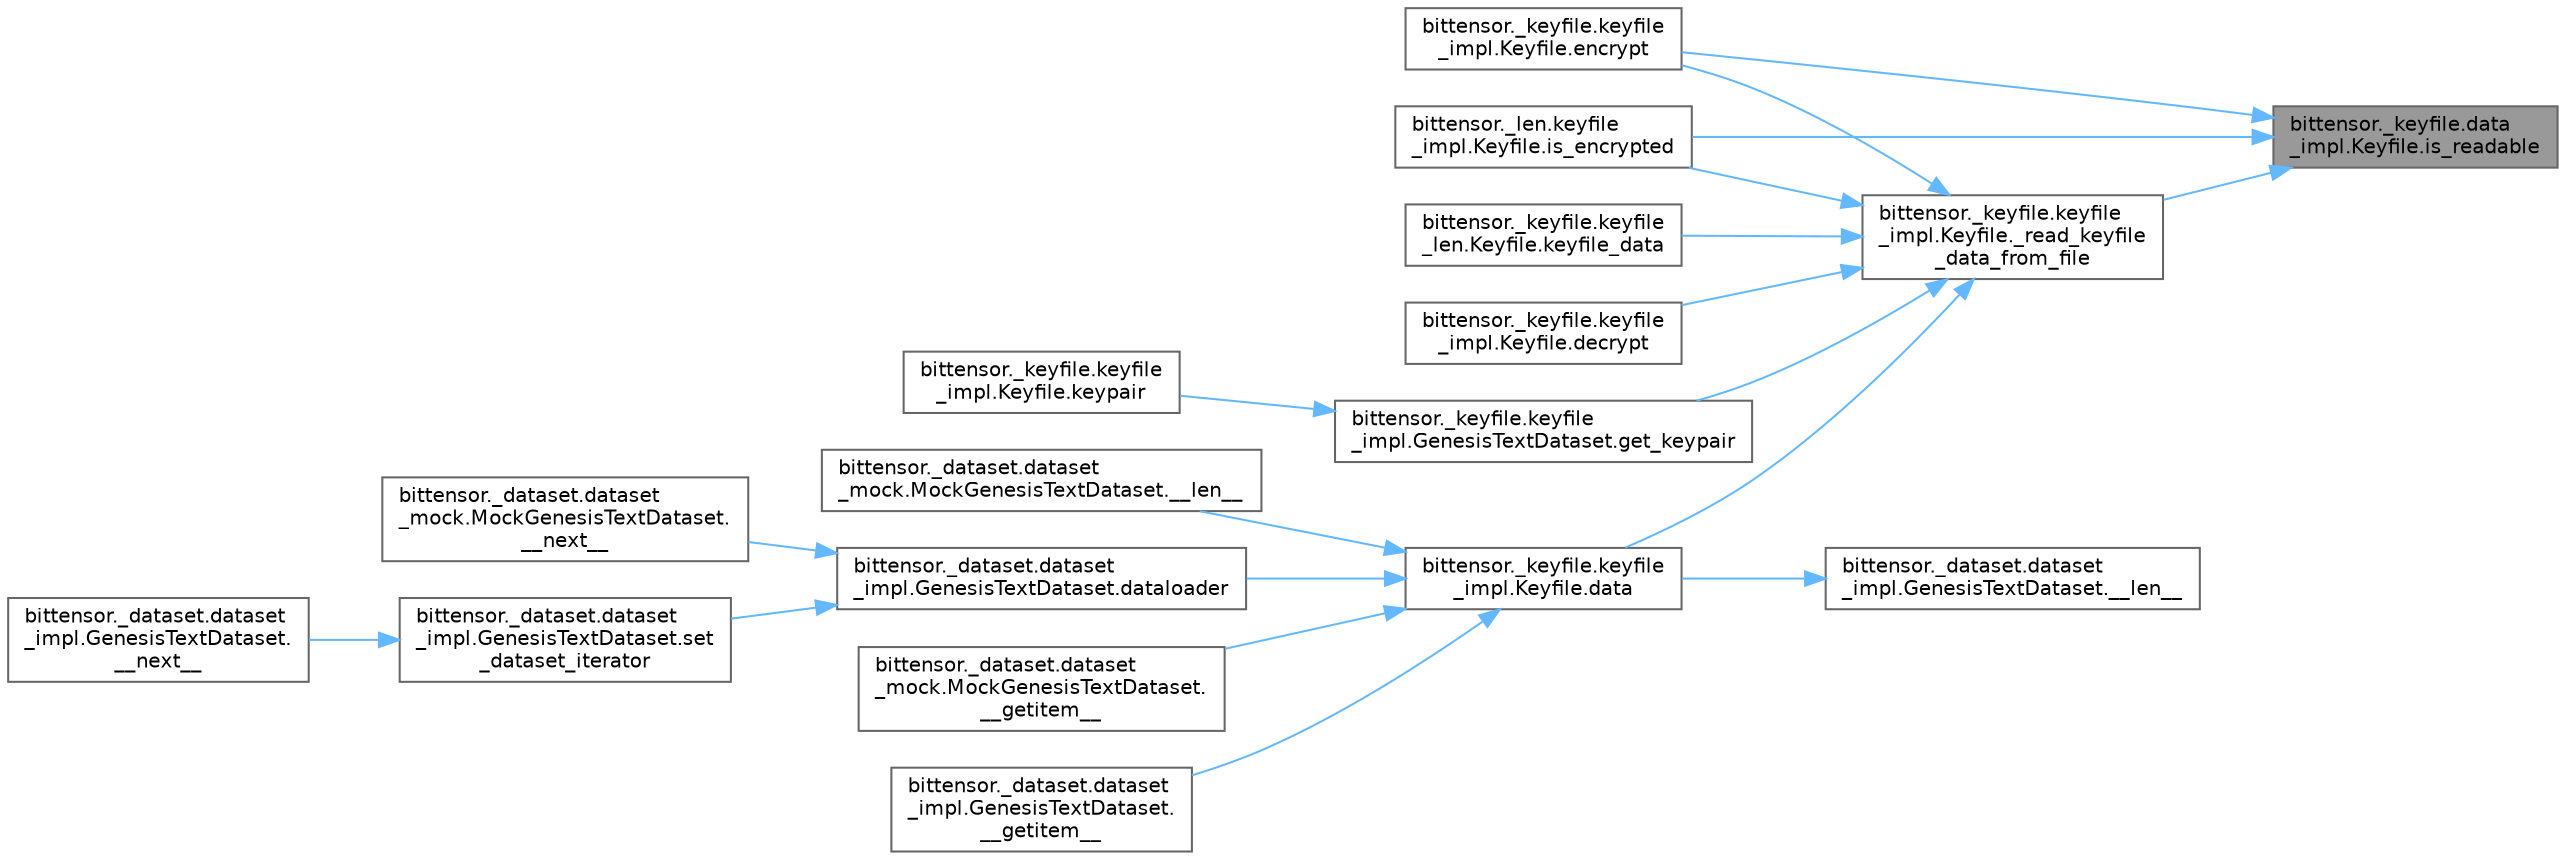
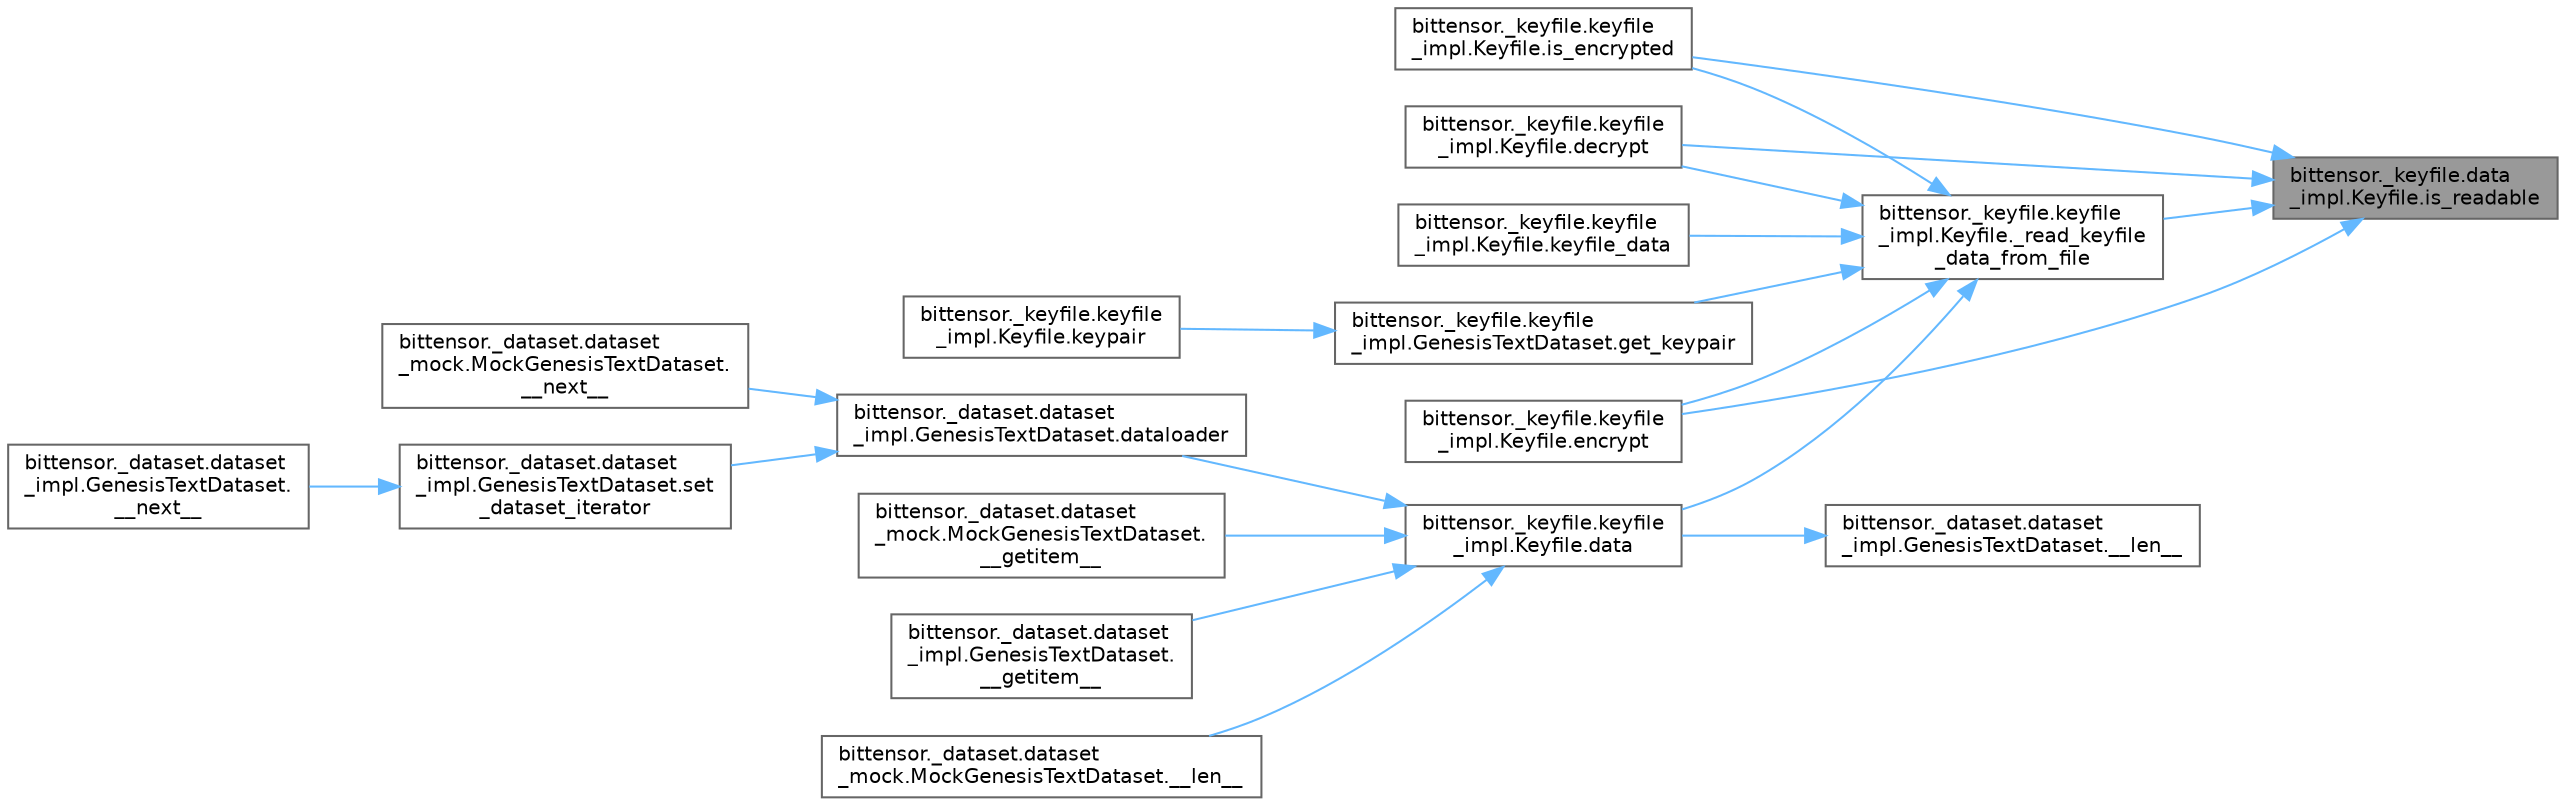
node "bittensor._len.keyfile _impl.Keyfile.is_encrypted": label "bittensor._len.keyfile _impl.Keyfile.is_encrypted" -> "bittensor._keyfile.keyfile _impl.Keyfile.is_encrypted"
edge "bittensor._keyfile.keyfile _impl.Keyfile.decrypt" -> "bittensor._keyfile.data _impl.Keyfile.is_readable": added
node "bittensor._keyfile.keyfile _len.Keyfile.keyfile_data": label "bittensor._keyfile.keyfile _len.Keyfile.keyfile_data" -> "bittensor._keyfile.keyfile _impl.Keyfile.keyfile_data"
